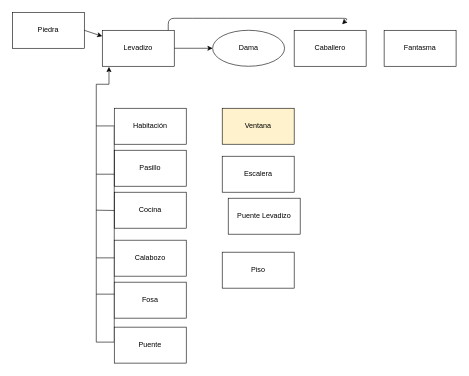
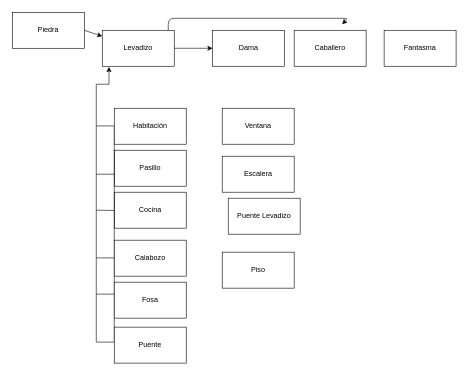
node "Dama": shape ellipse -> rectangle
node "Ventana": fillcolor #fff2cc -> #ffffff
